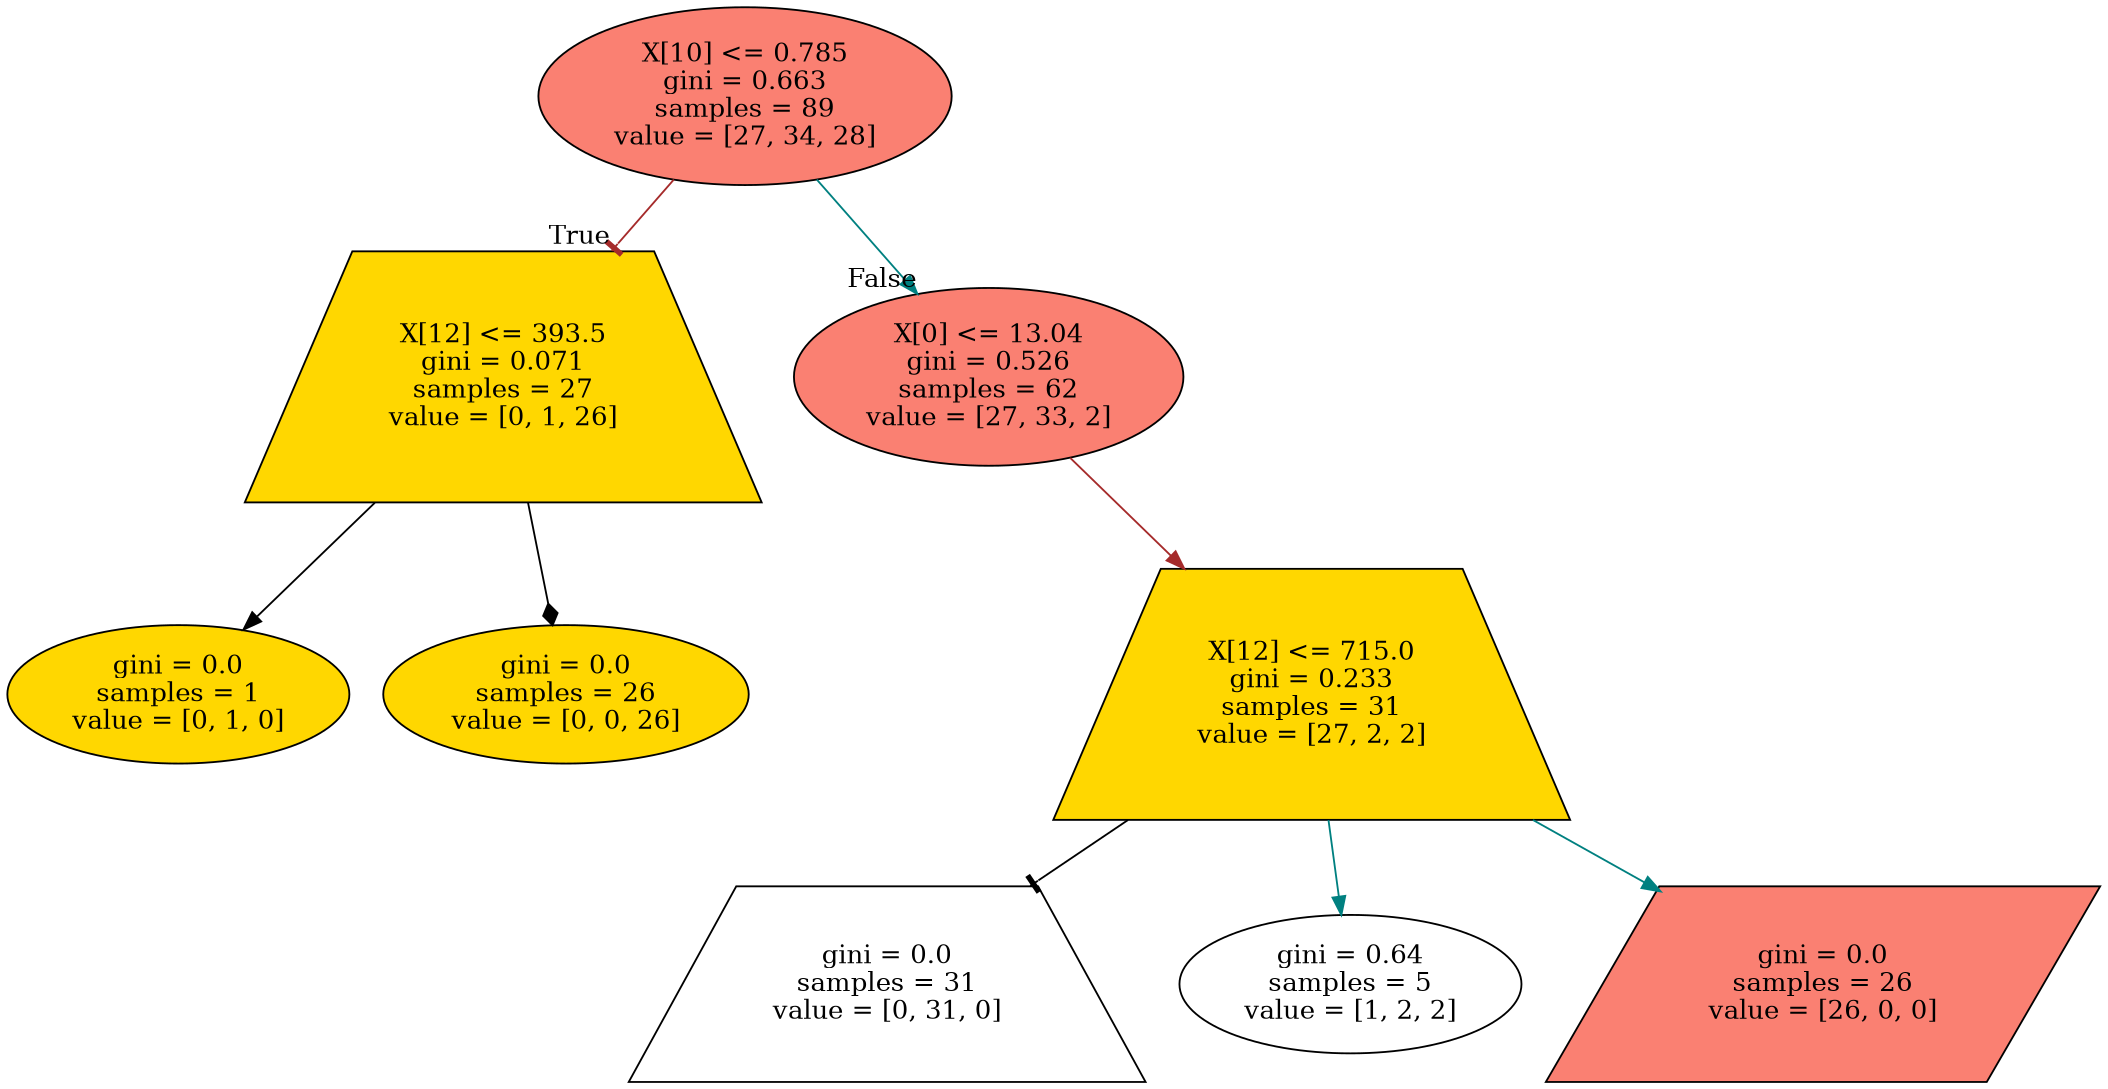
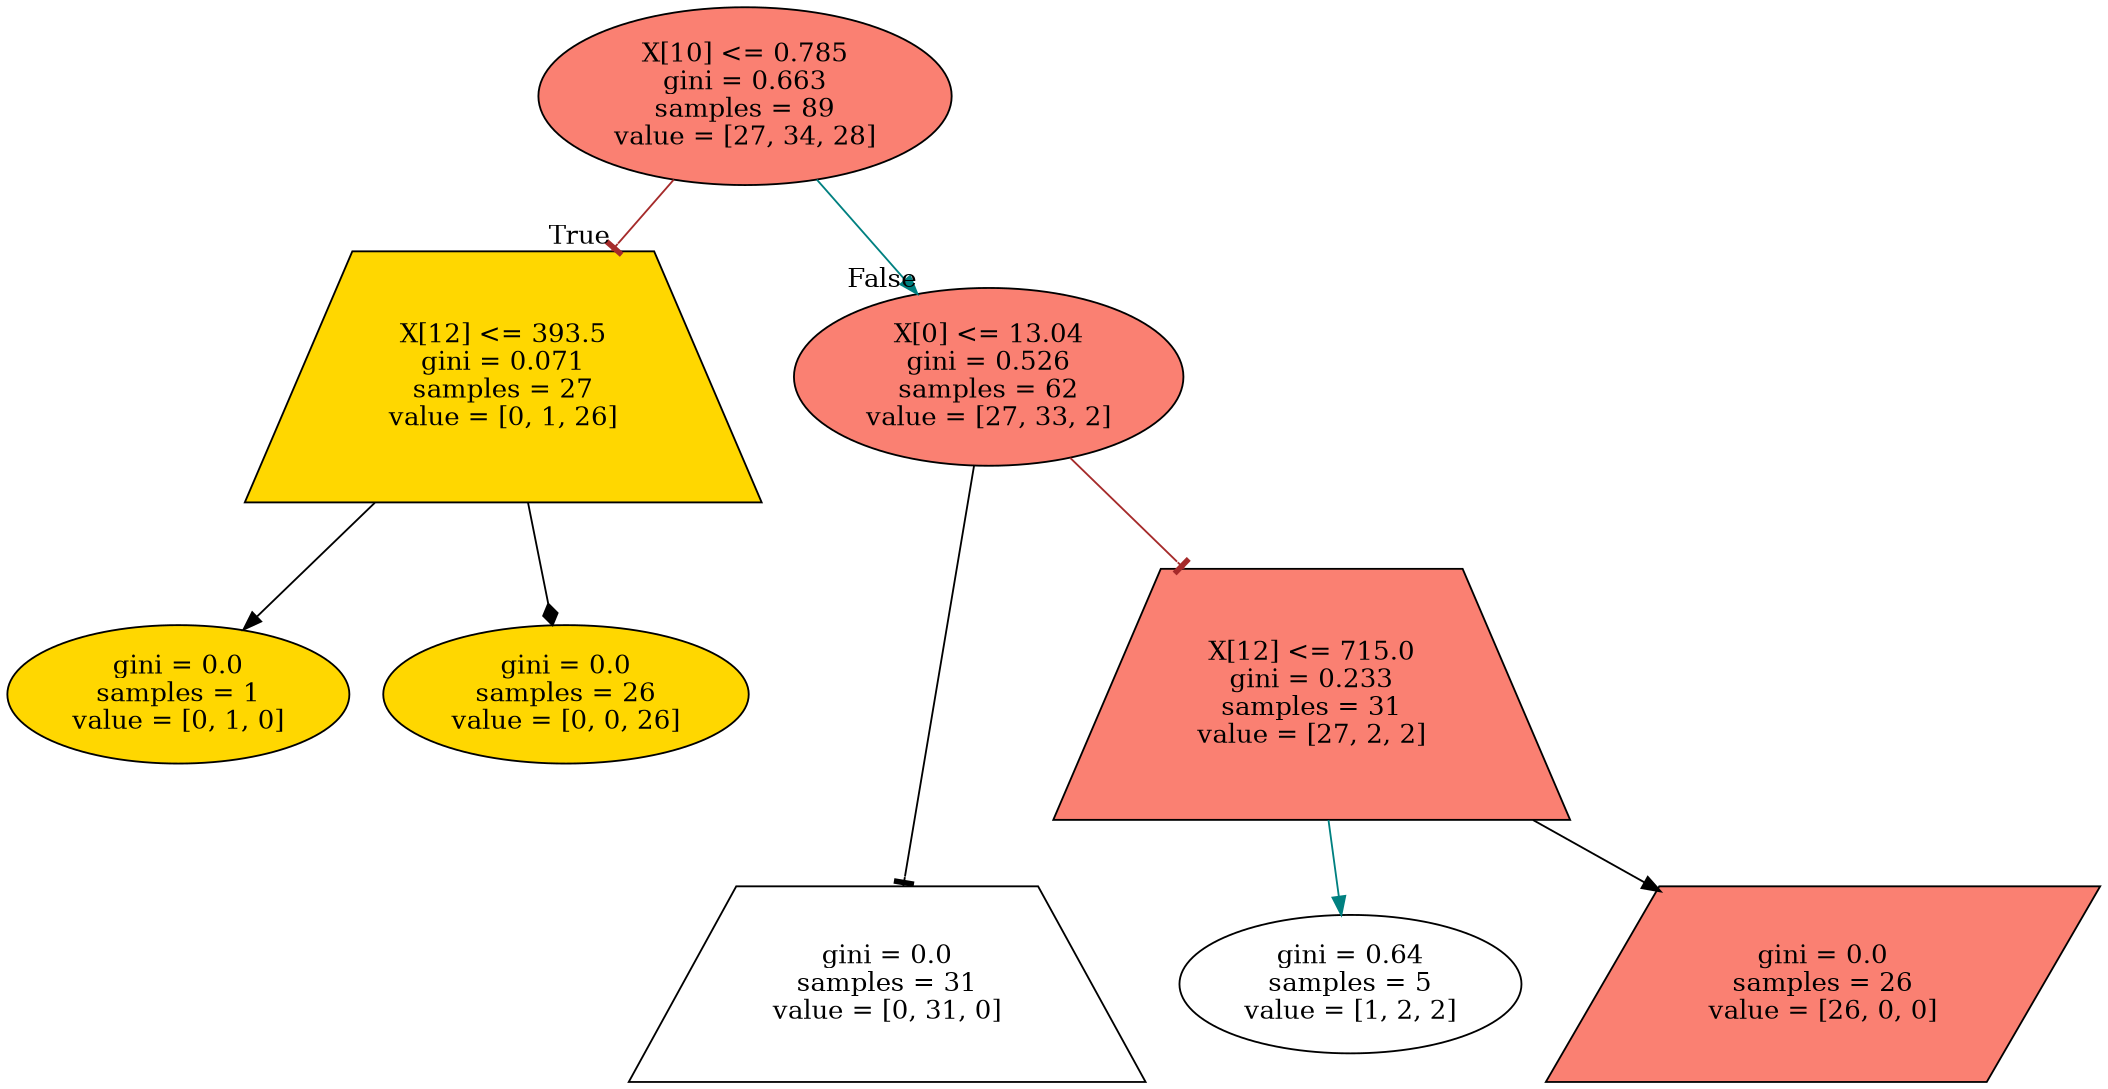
edge "X[0] <= 13.04 gini = 0.526 samples = 62 value = [27, 33, 2]" -> "X[12] <= 715.0 gini = 0.233 samples = 31 value = [27, 2, 2]": arrowhead normal -> tee
node "X[12] <= 715.0 gini = 0.233 samples = 31 value = [27, 2, 2]": fillcolor gold -> salmon
edge "X[12] <= 715.0 gini = 0.233 samples = 31 value = [27, 2, 2]" -> "gini = 0.0 samples = 31 value = [0, 31, 0]": now "X[0] <= 13.04 gini = 0.526 samples = 62 value = [27, 33, 2]" -> "gini = 0.0 samples = 31 value = [0, 31, 0]"
edge "X[12] <= 715.0 gini = 0.233 samples = 31 value = [27, 2, 2]" -> "gini = 0.0 samples = 26 value = [26, 0, 0]": color teal -> black
